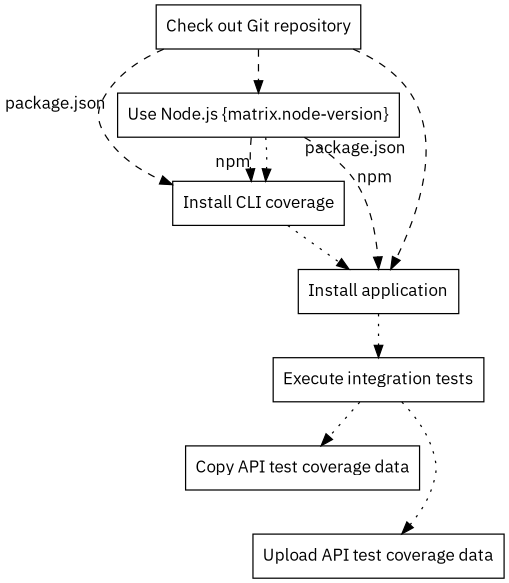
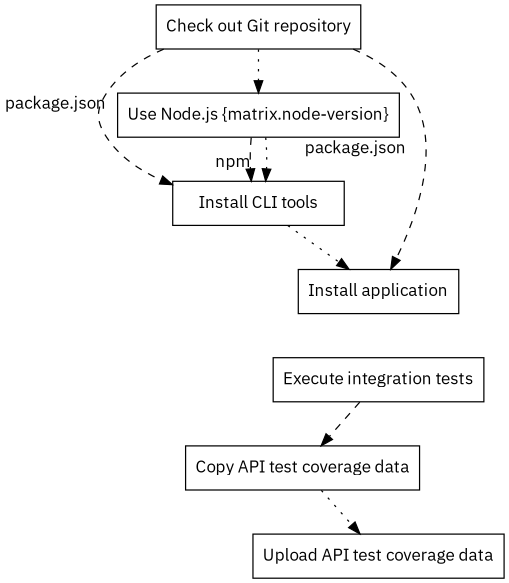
edge "Check out Git repository" -> "Use Node.js {matrix.node-version}": style dashed -> dotted
edge "Use Node.js {matrix.node-version}" -> "Install application": removed, label "npm"
node "Install CLI coverage": label "Install CLI coverage" -> "Install CLI tools"
edge "Install application" -> "Execute integration tests": removed
edge "Execute integration tests" -> "Copy API test coverage data": style dotted -> dashed
edge "Execute integration tests" -> "Upload API test coverage data": now "Copy API test coverage data" -> "Upload API test coverage data"
